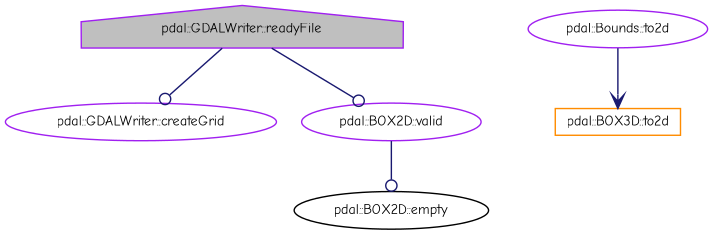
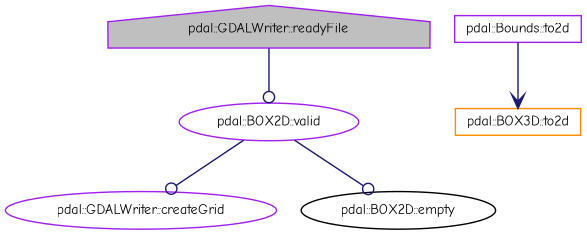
node "pdal::Bounds::to2d": shape ellipse -> box
edge "pdal::GDALWriter::readyFile" -> "pdal::GDALWriter::createGrid": now "pdal::BOX2D::valid" -> "pdal::GDALWriter::createGrid"
